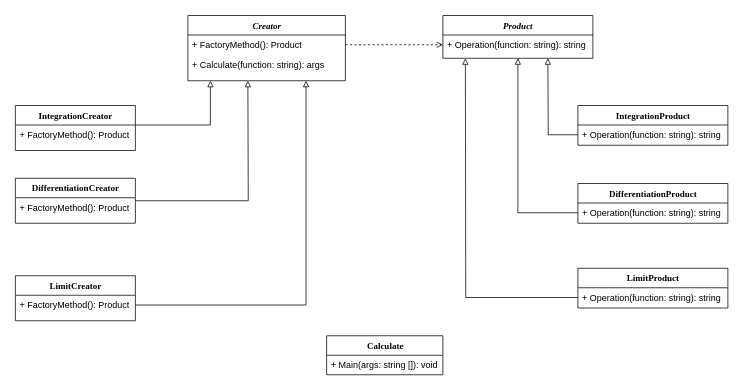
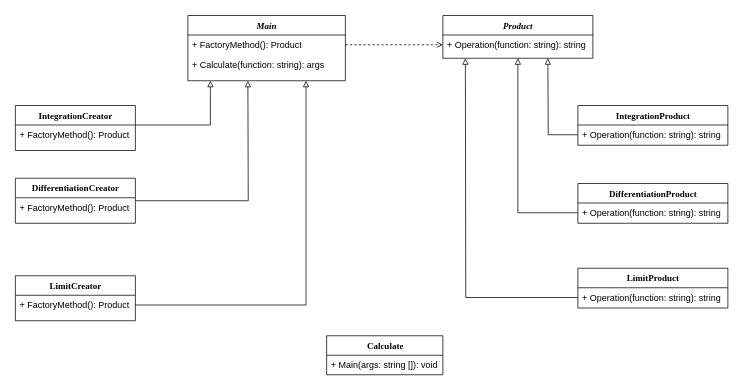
node "Creator": label "Creator" -> "Main"
